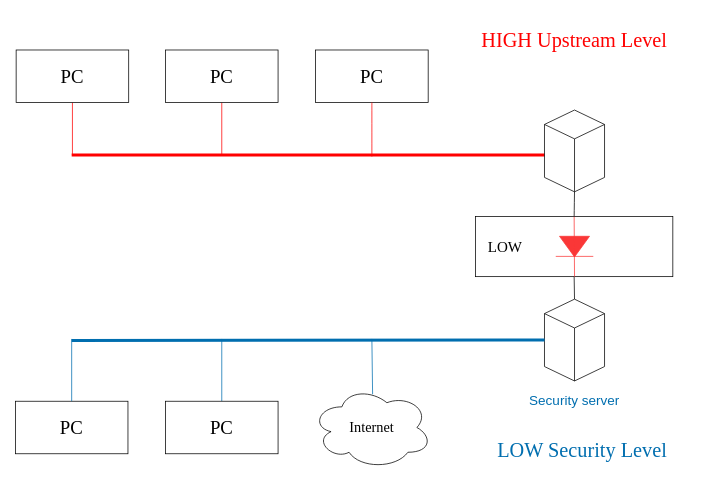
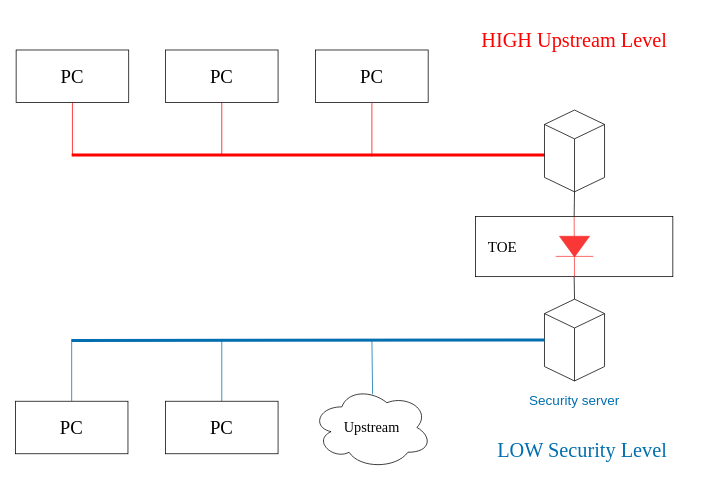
node "LOW": label "LOW" -> "TOE"
node "Internet": label "Internet" -> "Upstream"
